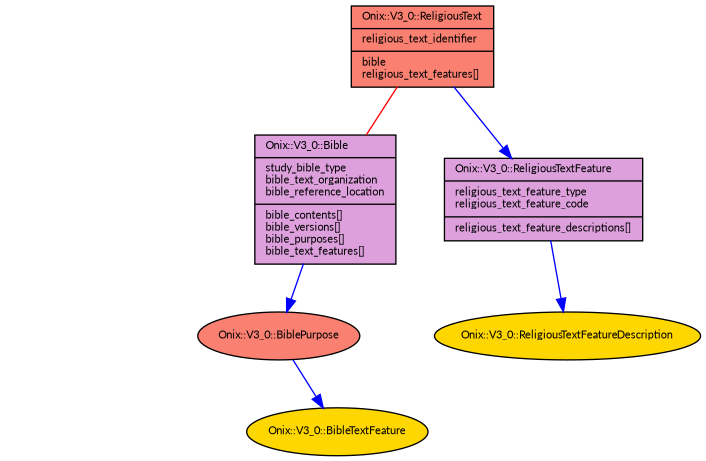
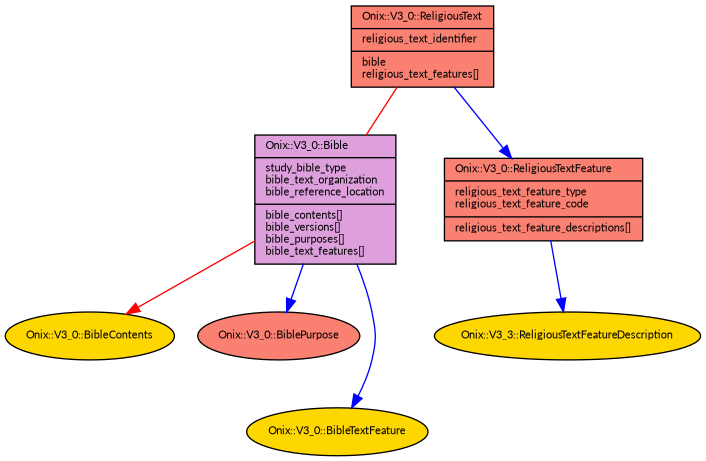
node "Onix::V3_0::ReligiousTextFeature": fillcolor plum -> salmon
node "Onix::V3_0::BibleContents": added
node "Onix::V3_0::ReligiousTextFeatureDescription": label "Onix::V3_0::ReligiousTextFeatureDescription" -> "Onix::V3_3::ReligiousTextFeatureDescription"
edge "Onix::V3_0::BiblePurpose" -> "Onix::V3_0::BibleTextFeature": now "Onix::V3_0::Bible" -> "Onix::V3_0::BibleTextFeature"
